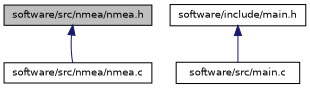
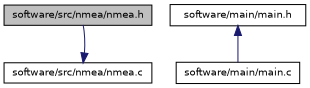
node "software/include/main.h": label "software/include/main.h" -> "software/main/main.h"
edge "software/src/nmea/nmea.c" -> "software/src/nmea/nmea.h": reversed
node "software/src/main.c": label "software/src/main.c" -> "software/main/main.c"
